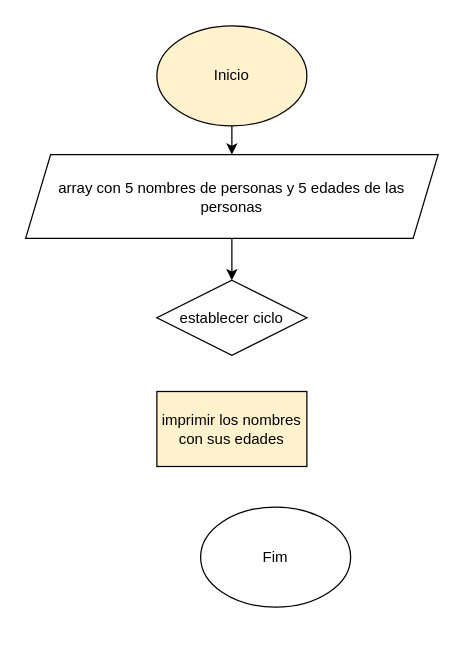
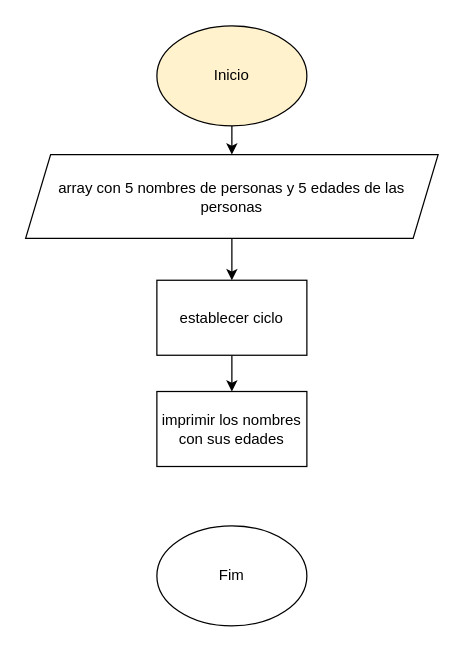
node "establecer ciclo": shape diamond -> rectangle
edge "establecer ciclo" -> "imprimir los nombres con sus edades": added
node "imprimir los nombres con sus edades": fillcolor #fff2cc -> #ffffff
node "Fim": moved (276, 557) -> (232, 576)
